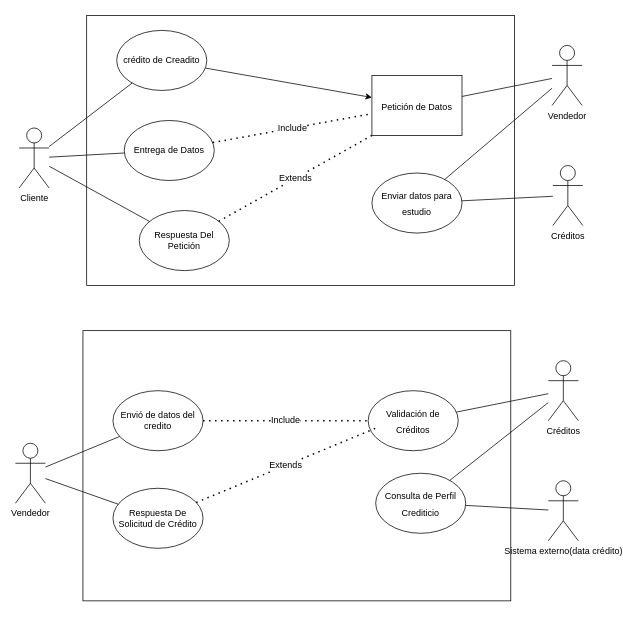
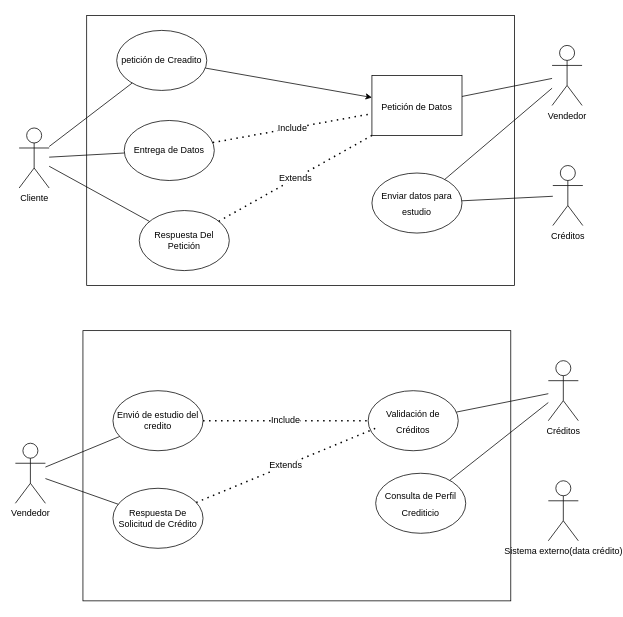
node "crédito de Creadito": label "crédito de Creadito" -> "petición de Creadito"
node "Envió de datos del credito": label "Envió de datos del credito" -> "Envió de estudio del credito"
edge "Consulta de Perfil Crediticio" -- "Sistema externo(data crédito)": removed
